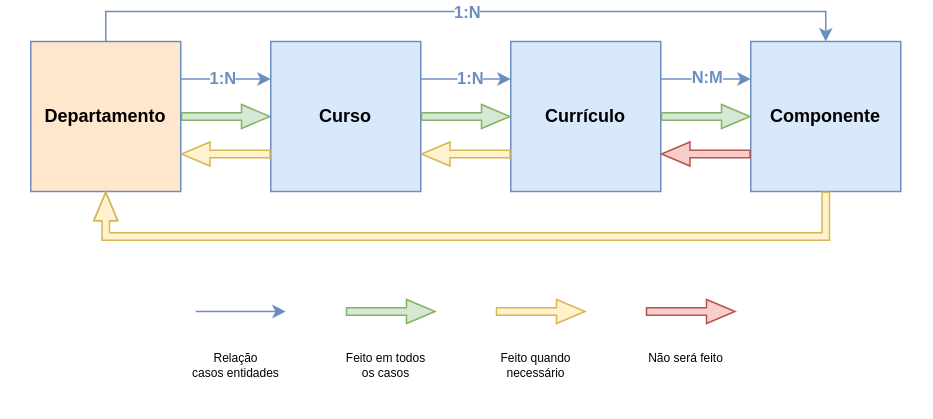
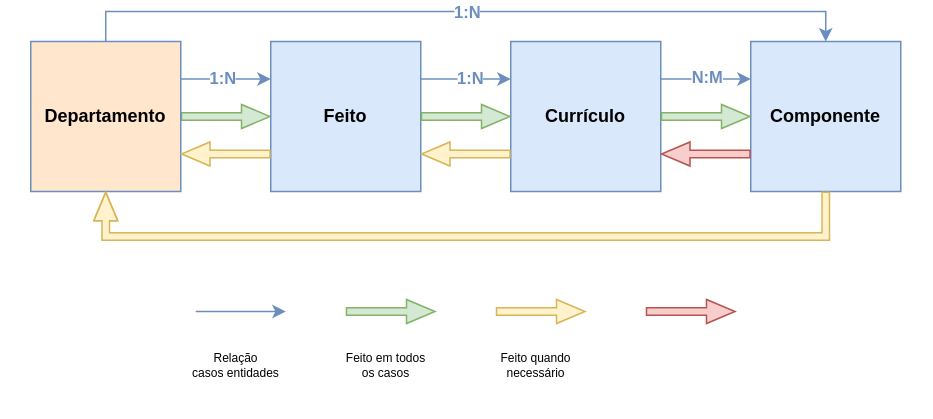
node "Curso": label "Curso" -> "Feito"
node "Não será feito": removed
